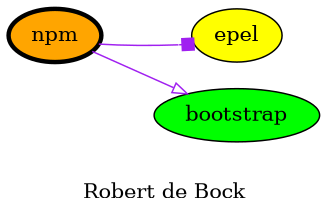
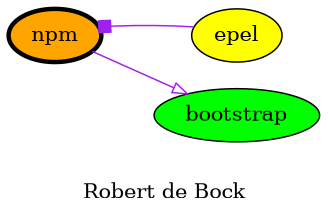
edge "npm" -> "epel": reversed
